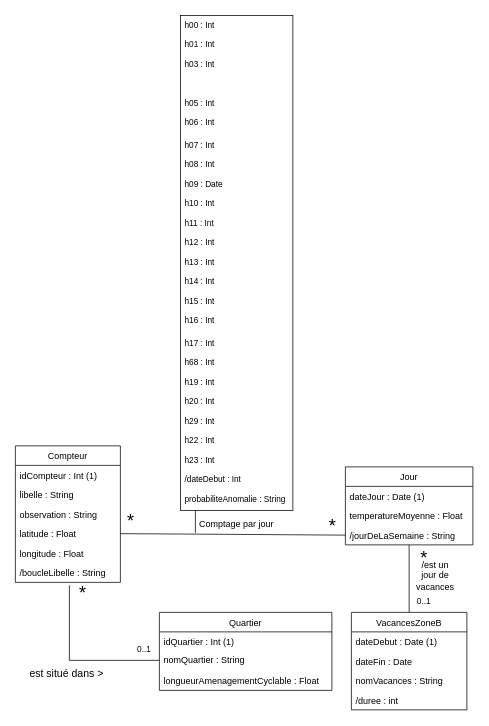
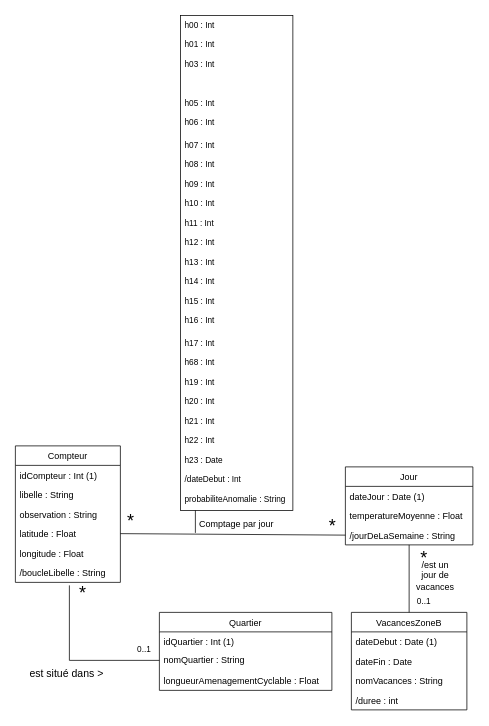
node "h09 : Date": label "h09 : Date" -> "h09 : Int"
node "h29 : Int": label "h29 : Int" -> "h21 : Int"
node "h23 : Int": label "h23 : Int" -> "h23 : Date"
